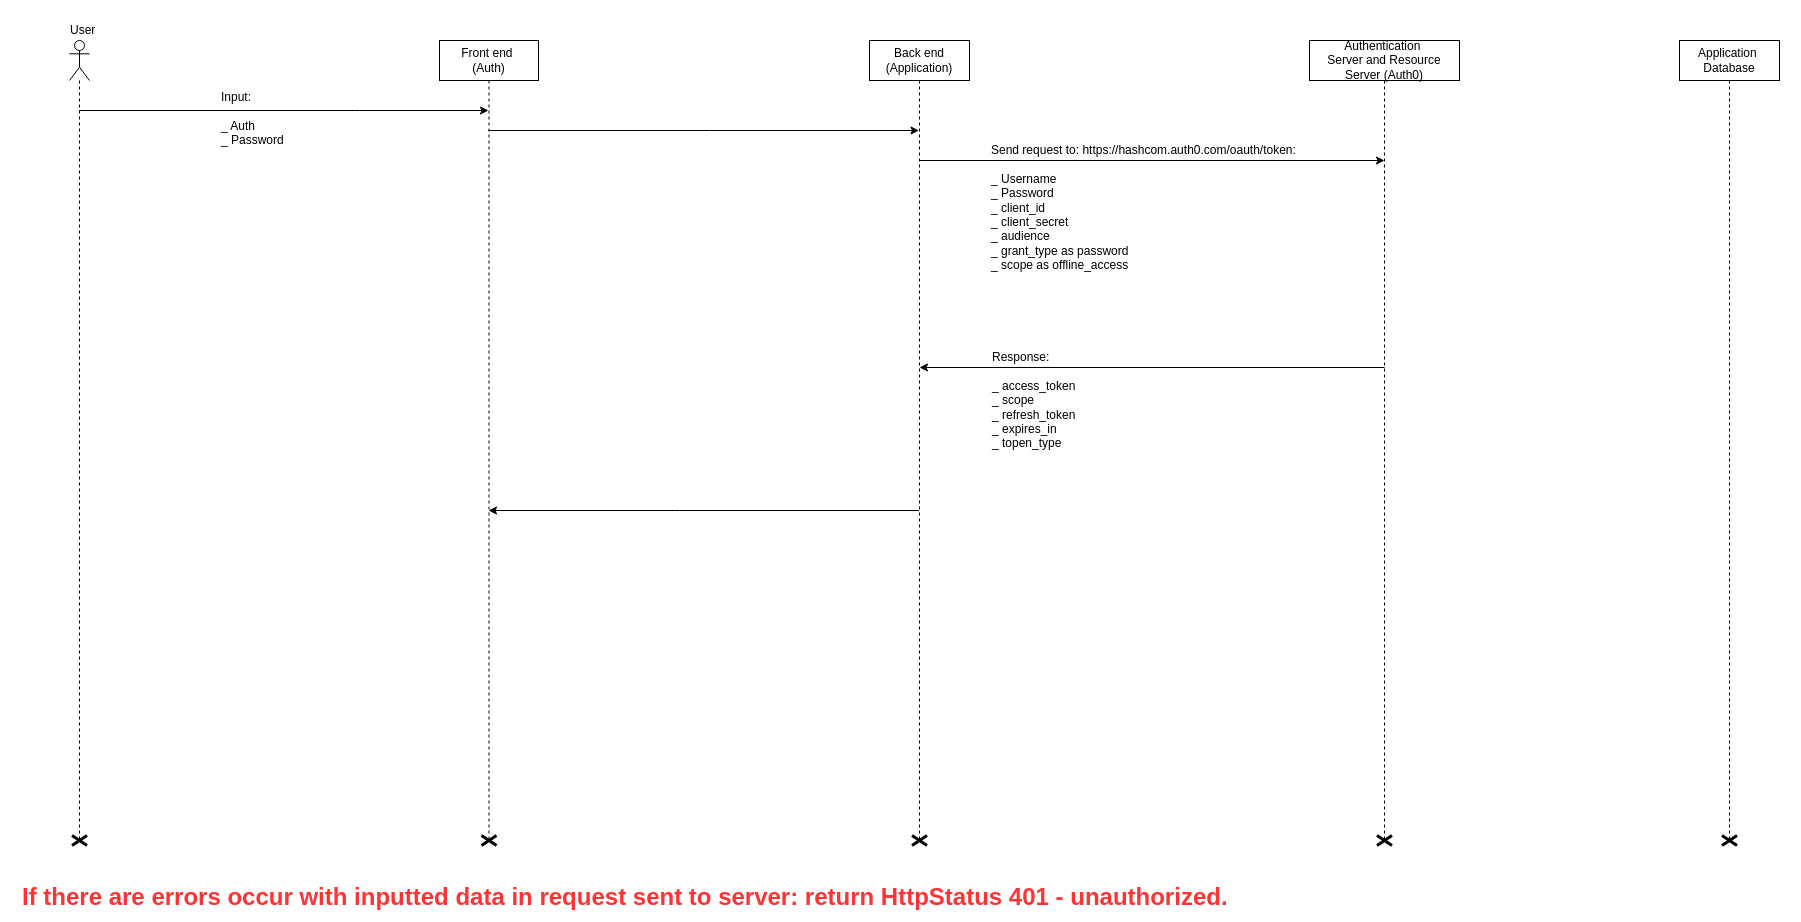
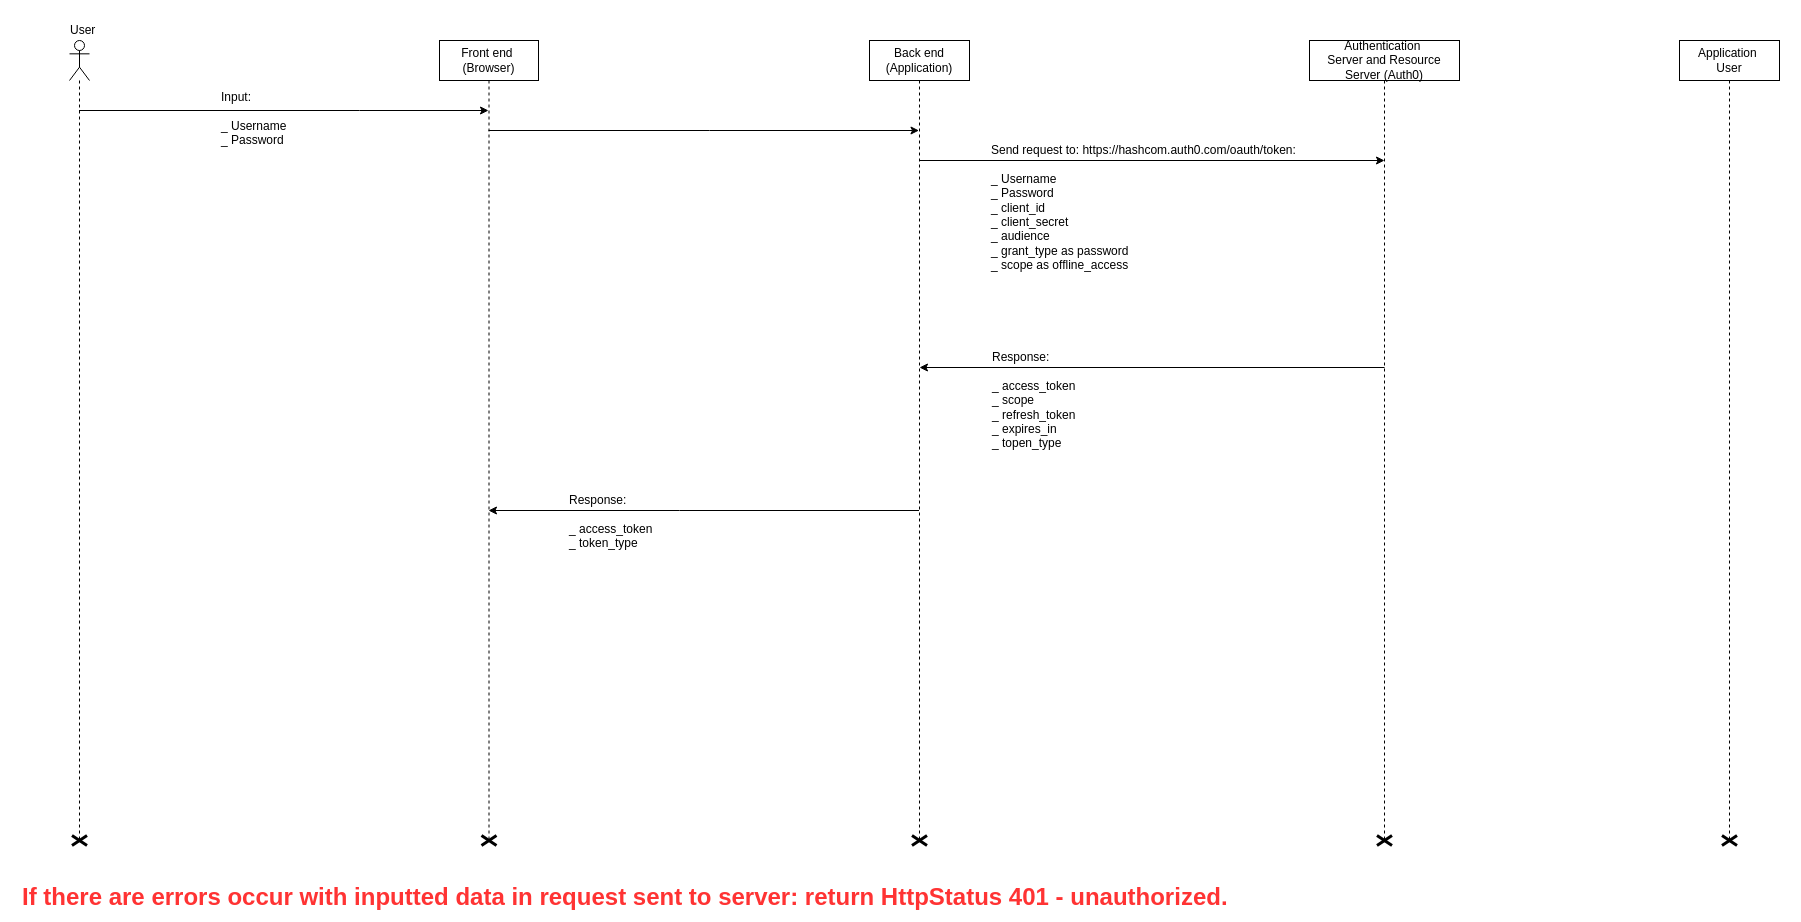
node "Front end (Auth)": label "Front end (Auth)" -> "Front end (Browser)"
node "Application Database": label "Application Database" -> "Application User"
node "Input: _ Auth _ Password": label "Input: _ Auth _ Password" -> "Input: _ Username _ Password"
node "Response: _ access_token _ token_type": added
